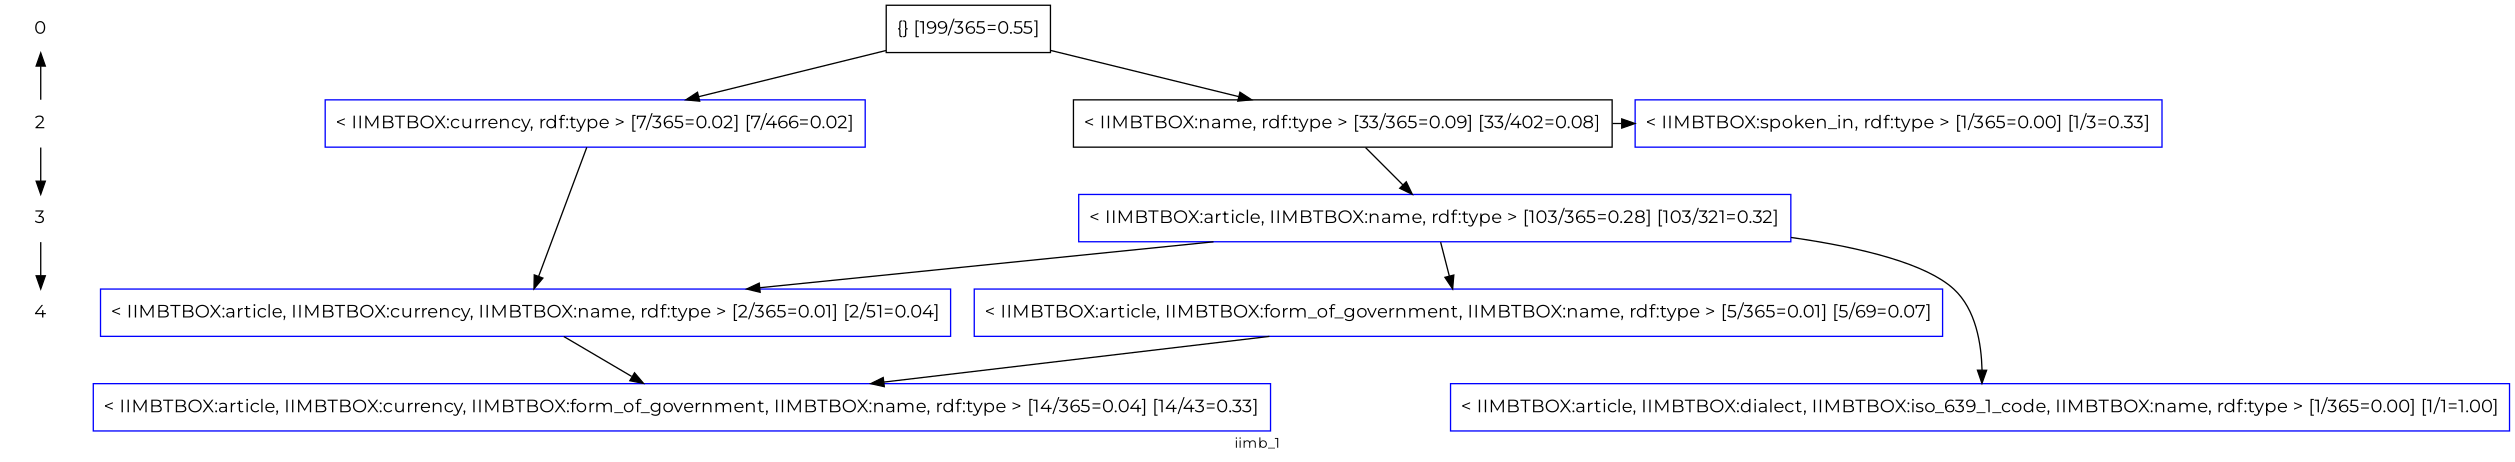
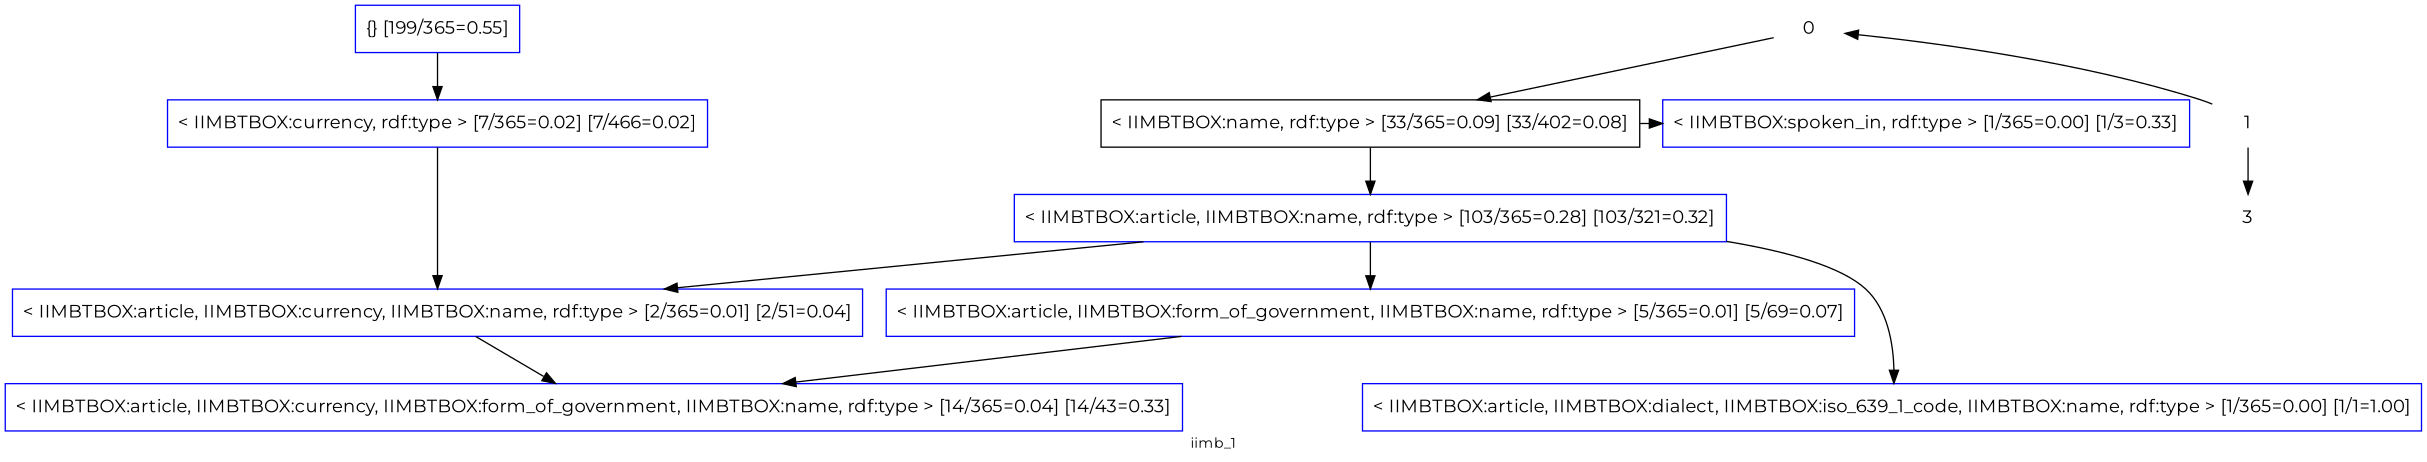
node "{} [199/365=0.55]": color black -> blue
edge "{} [199/365=0.55]" -> "< IIMBTBOX:name, rdf:type > [33/365=0.09] [33/402=0.08]": now "0" -> "< IIMBTBOX:name, rdf:type > [33/365=0.09] [33/402=0.08]"
node "2": label "2" -> "1"
node "4": removed
